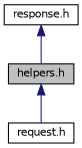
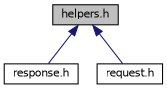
edge "helpers.h" -> "response.h": reversed
